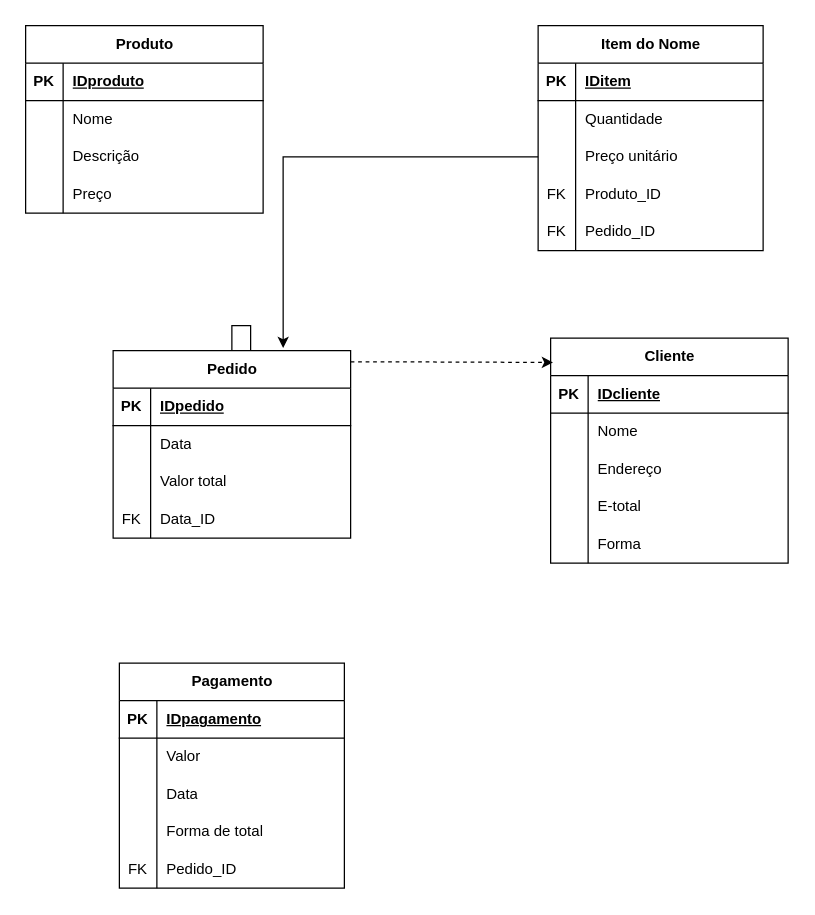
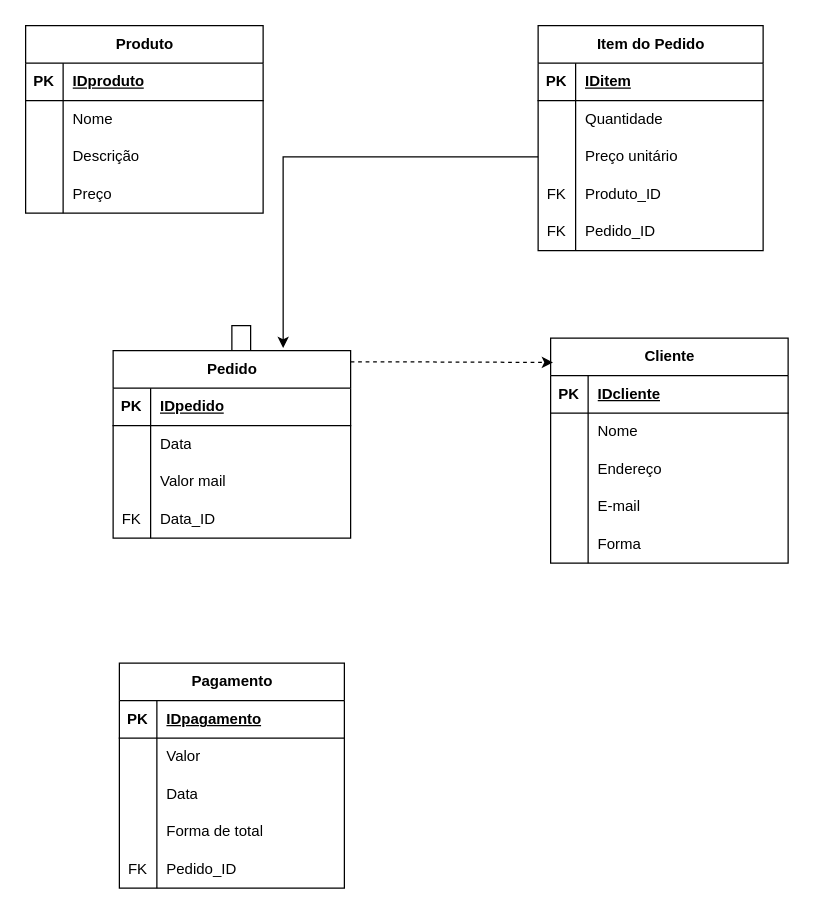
node "Item do Nome": label "Item do Nome" -> "Item do Pedido"
node "Valor total": label "Valor total" -> "Valor mail"
node "E-total": label "E-total" -> "E-mail"
